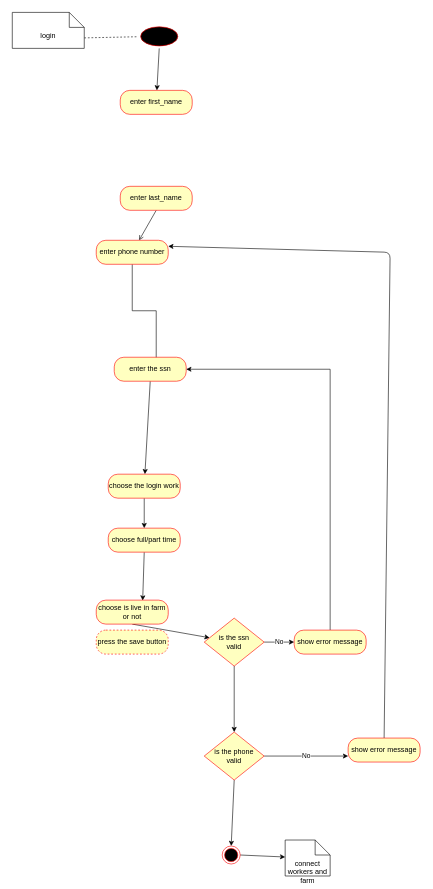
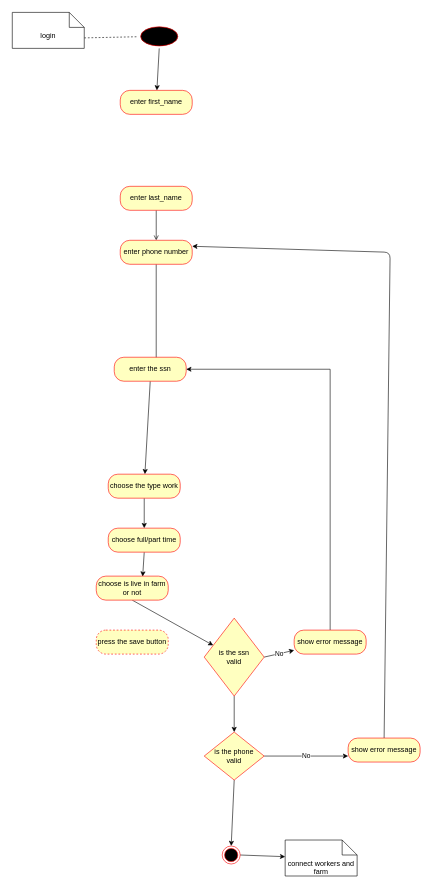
node "enter phone number": moved (132, 252) -> (156, 252)
node "choose the login work": label "choose the login work" -> "choose the type work"
node "choose is live in farm or not": moved (132, 612) -> (132, 588)
node "is the ssn valid": size 60x48 -> 60x78
node "connect workers and farm": size 45x36 -> 72x36
